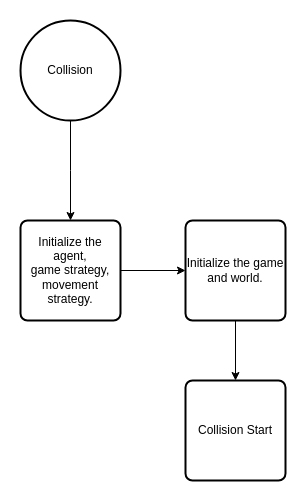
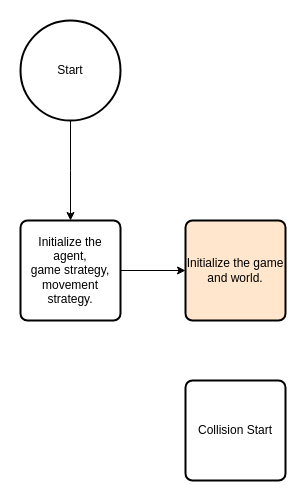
node "Collision": label "Collision" -> "Start"
node "Initialize the game and world.": fillcolor #ffffff -> #ffe6cc
edge "Initialize the game and world." -> "Collision Start": removed
